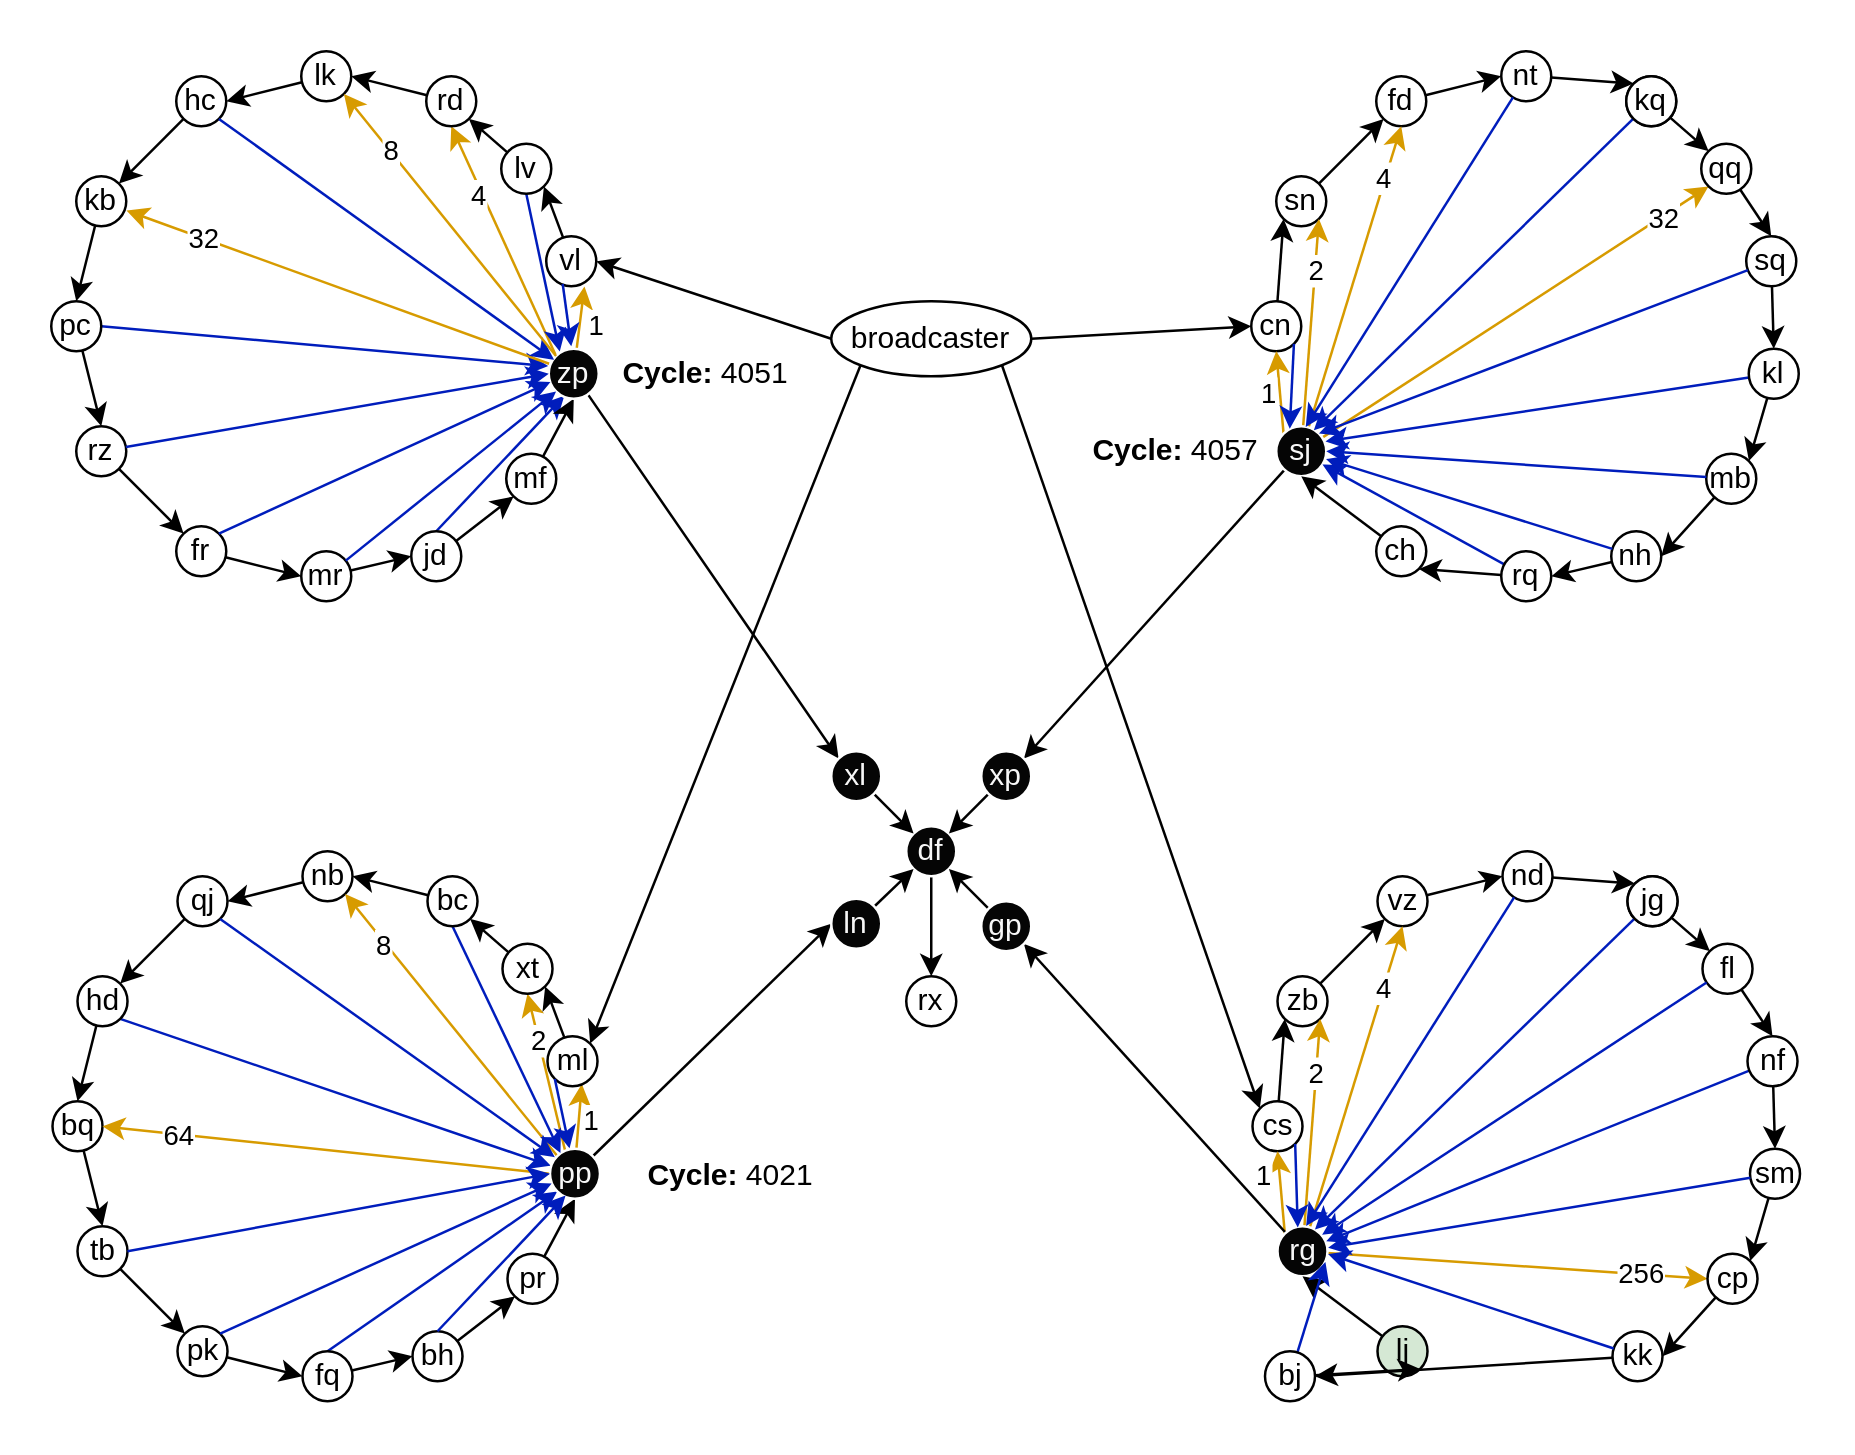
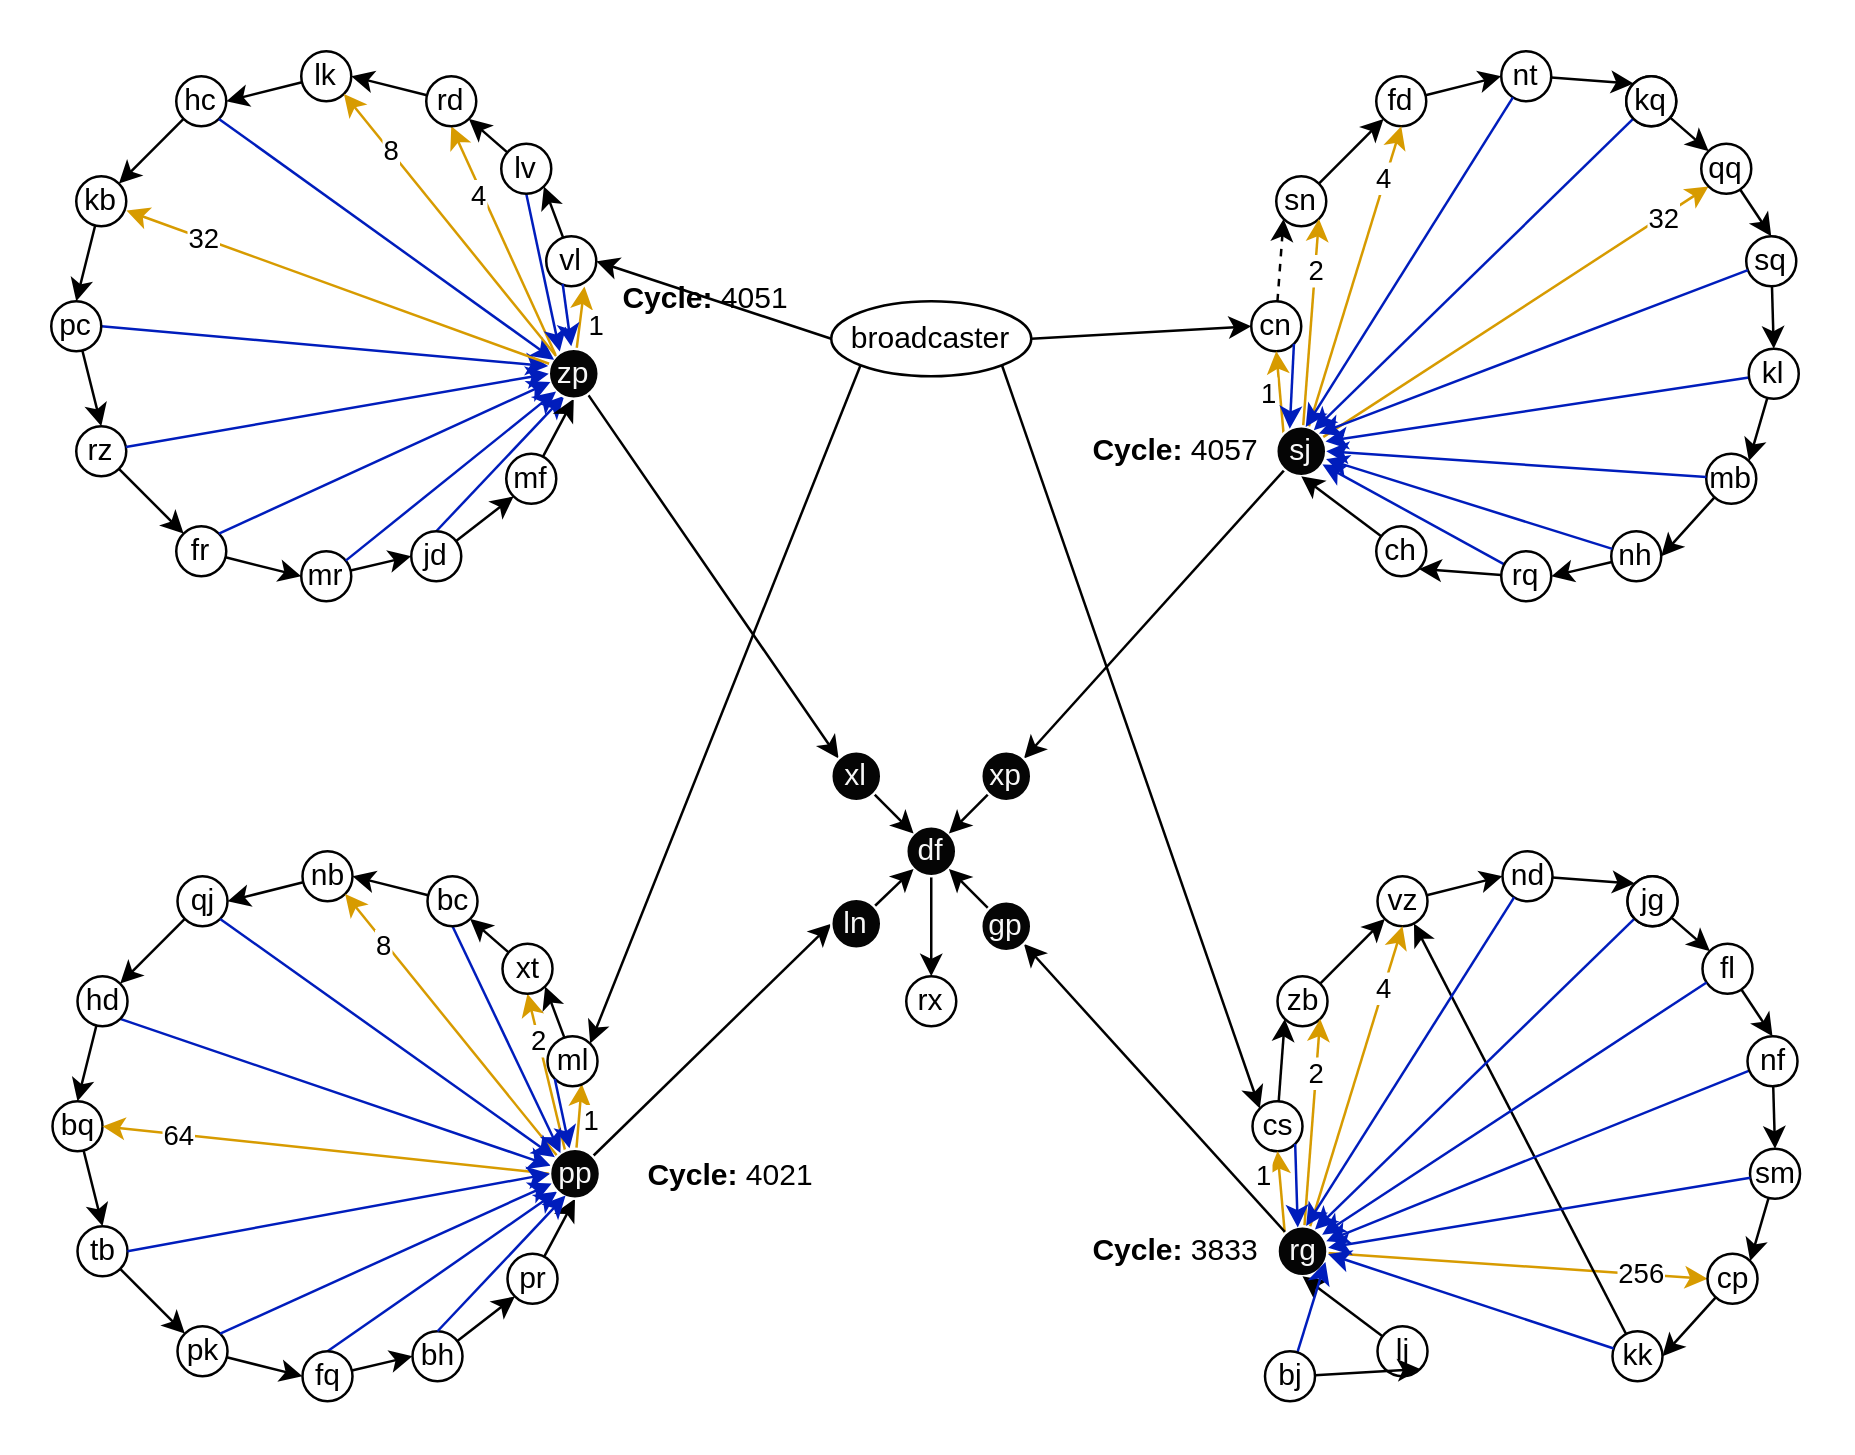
edge "cn" -> "sn": style solid -> dashed
node "Cycle: 4051": moved (706, 374) -> (706, 299)
node "Cycle: 3833": added
node "lj": fillcolor #d5e8d4 -> #ffffff
edge "kk" -> "bj": now "kk" -> "vz"
